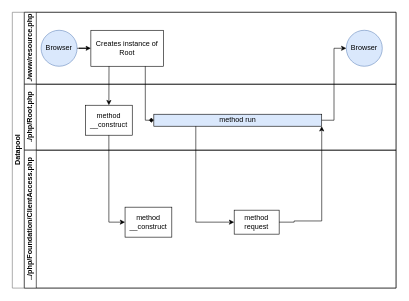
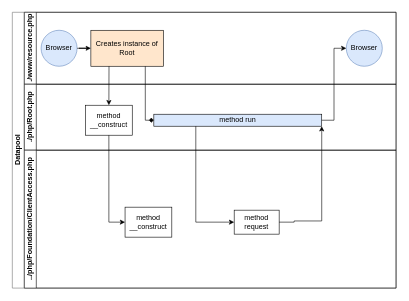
node "Creates instance of Root": fillcolor #ffffff -> #ffe6cc
